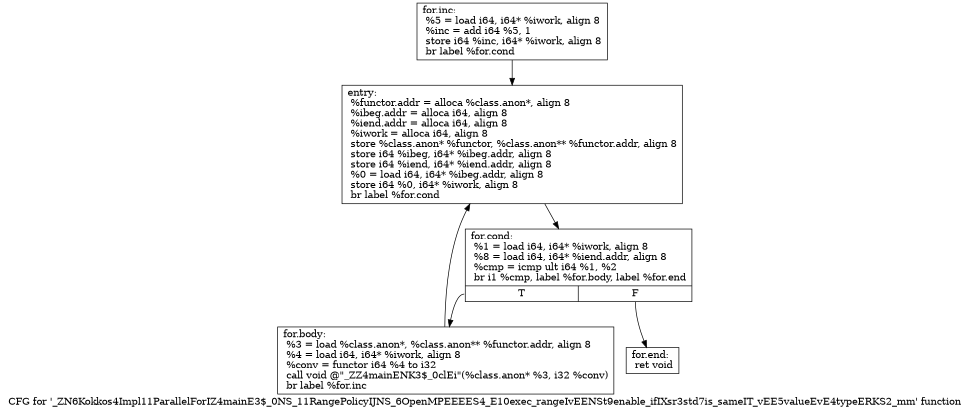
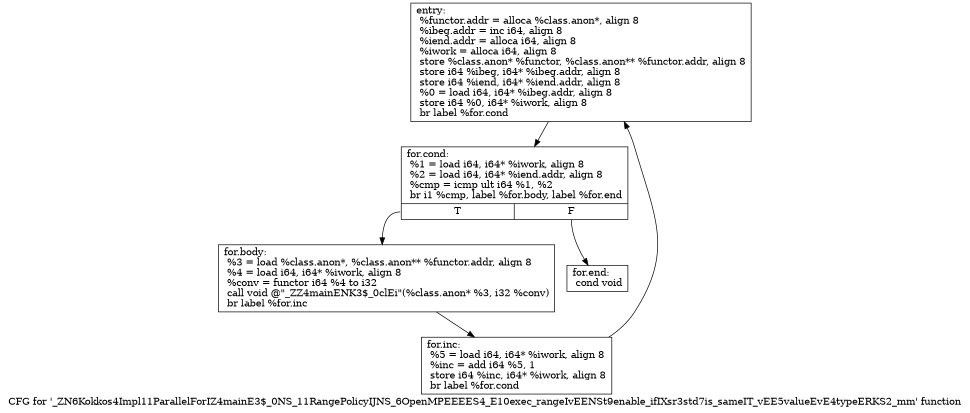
node "entry:": text "%ibeg.addr = alloca i64, align 8" -> "%ibeg.addr = inc i64, align 8"
node "for.cond:": text "%8 = load i64, i64* %iend.addr, align 8" -> "%2 = load i64, i64* %iend.addr, align 8"
edge "for.body:" -> "entry:": now "for.body:" -> "for.inc:"
node "for.end:": text "ret void" -> "cond void"
